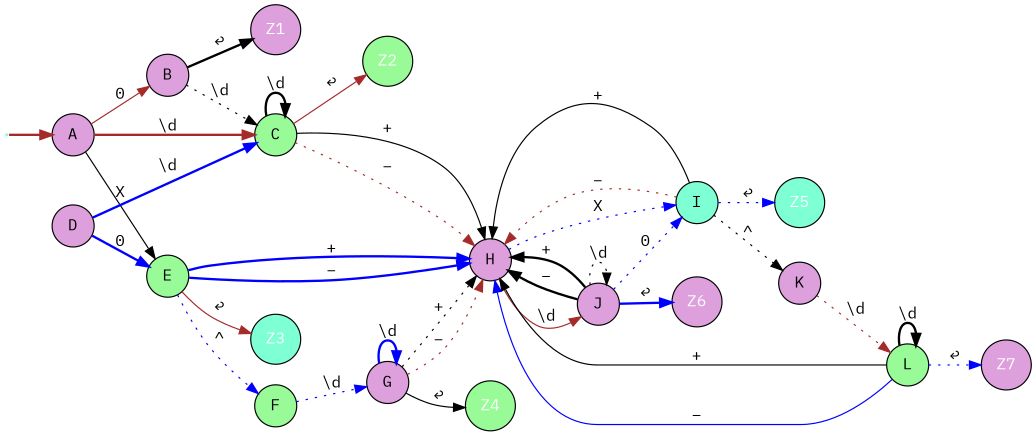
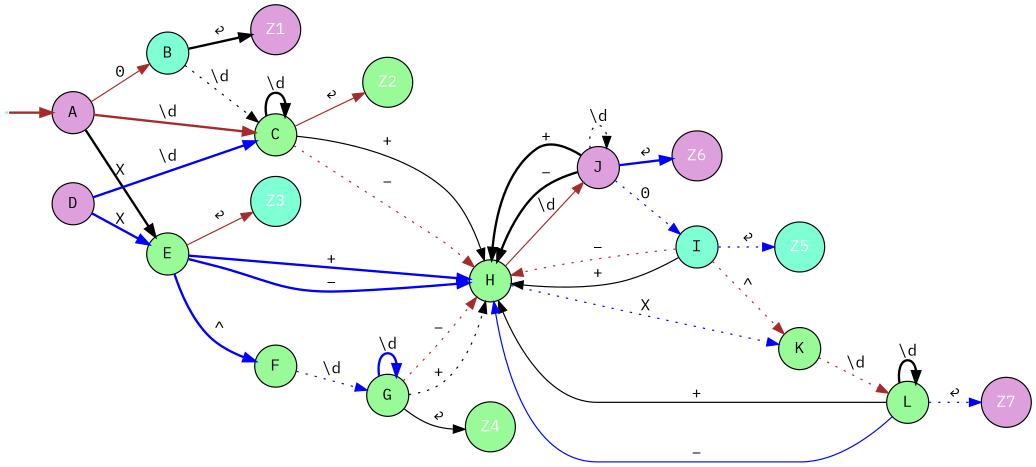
node "B": fillcolor plum -> aquamarine
edge "A" -> "E": style solid -> bold
edge "H" -> "I": now "H" -> "K"
edge "I" -> "K": color black -> brown
edge "D" -> "E": label "0" -> "X"
node "H": fillcolor plum -> palegreen
node "K": fillcolor plum -> palegreen
edge "E" -> "F": style dotted -> bold
node "G": fillcolor plum -> palegreen
